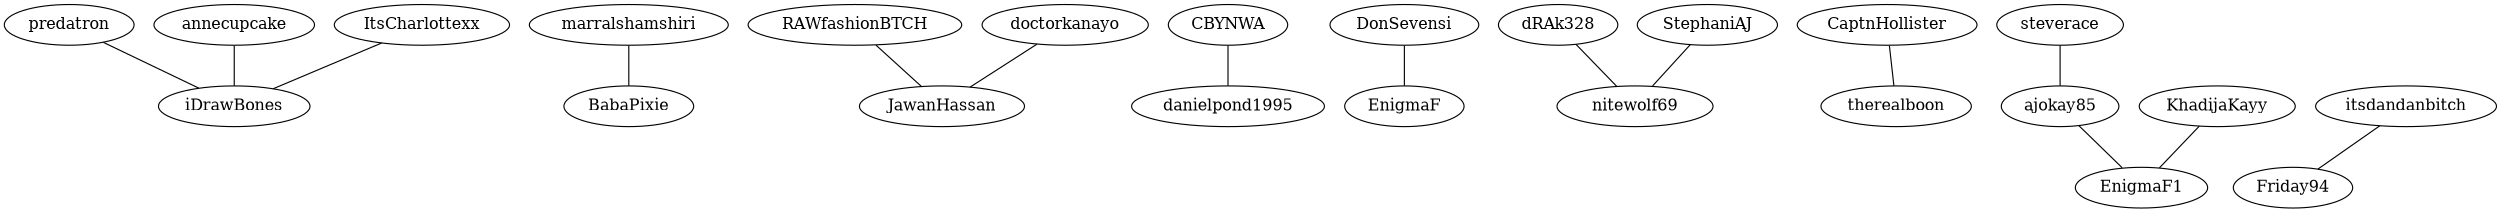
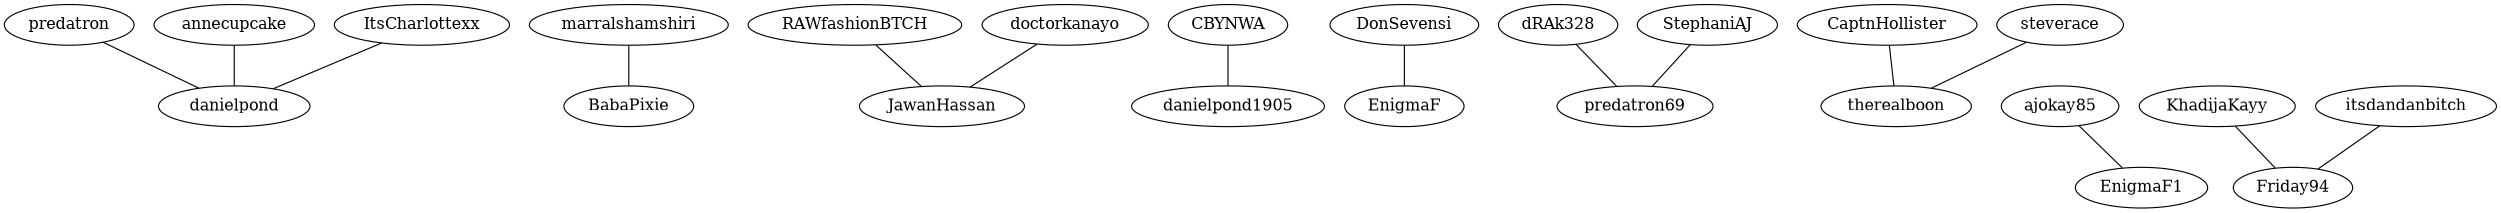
edge "steverace" -- "ajokay85": now "steverace" -- "therealboon"
node "iDrawBones": label "iDrawBones" -> "danielpond"
node "danielpond1995": label "danielpond1995" -> "danielpond1905"
node "nitewolf69": label "nitewolf69" -> "predatron69"
edge "KhadijaKayy" -- "EnigmaF1": now "KhadijaKayy" -- "Friday94"
